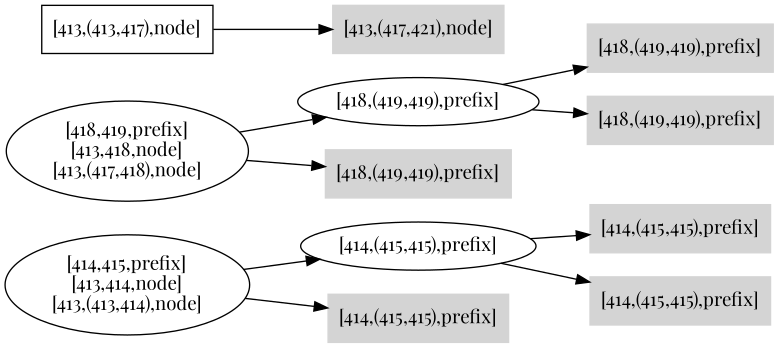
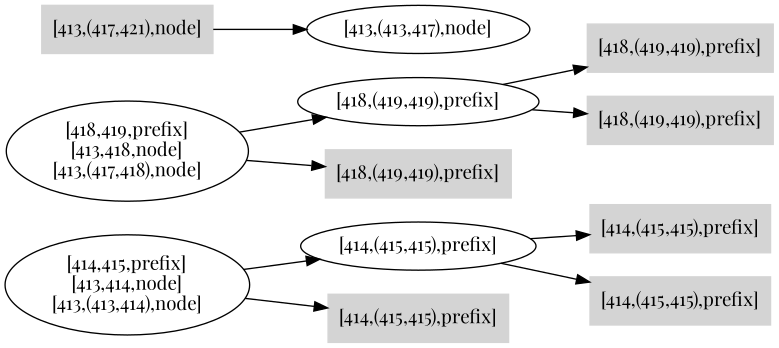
node "[413,(413,417),node]": shape box -> ellipse
edge "[413,(413,417),node]" -> "[413,(417,421),node]": reversed
